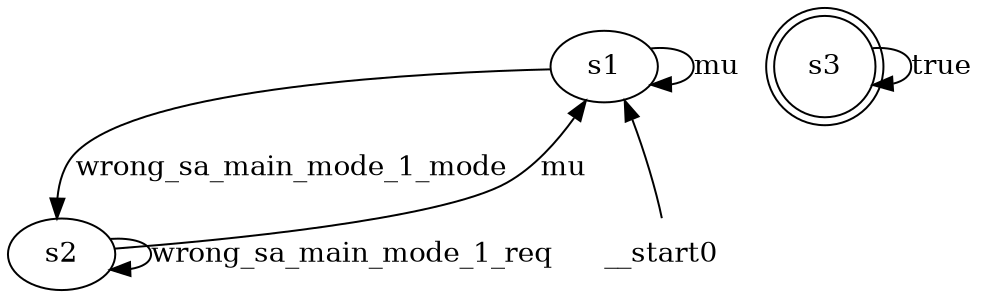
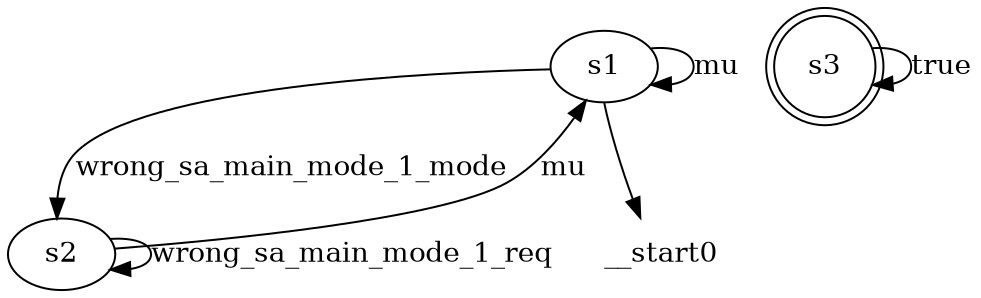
edge "__start0" -> "s1": reversed
